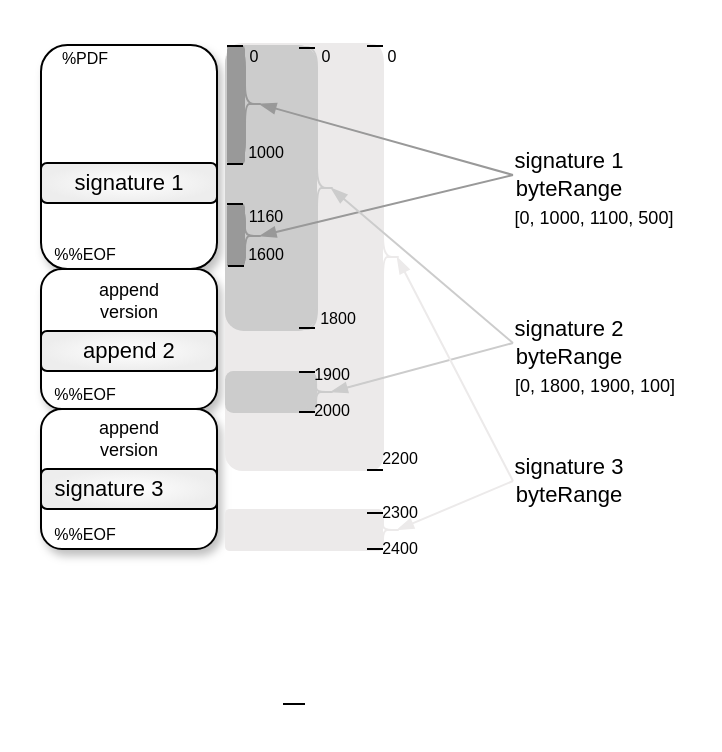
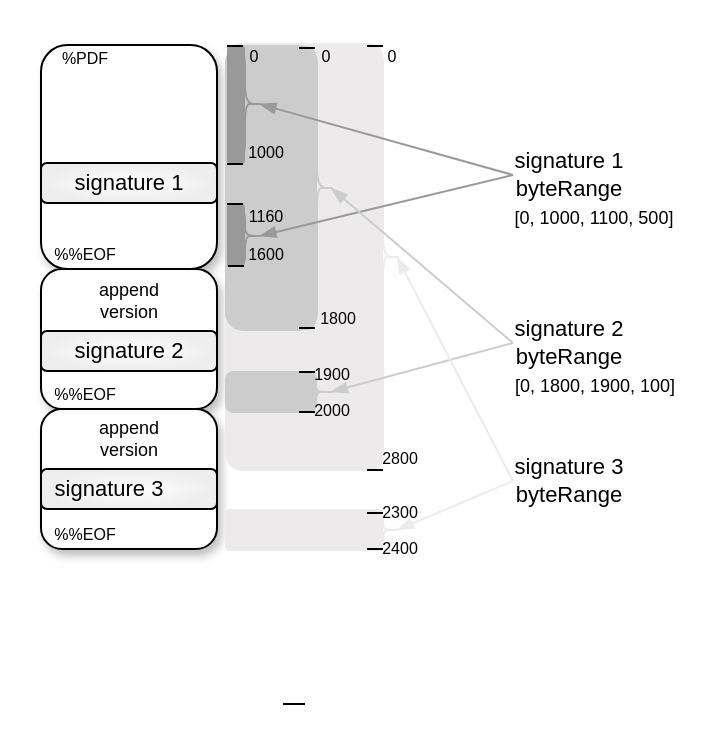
node "append 2": label "append 2" -> "signature 2"
node "2200": label "2200" -> "2800"
